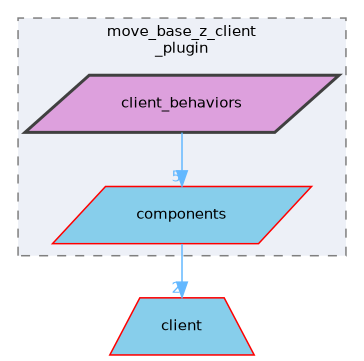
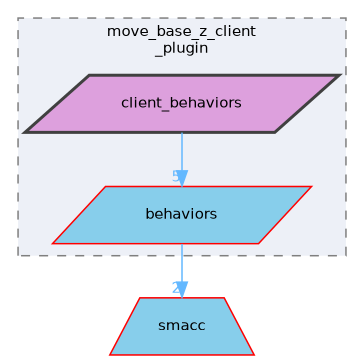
node "components": label "components" -> "behaviors"
node "client": label "client" -> "smacc"
